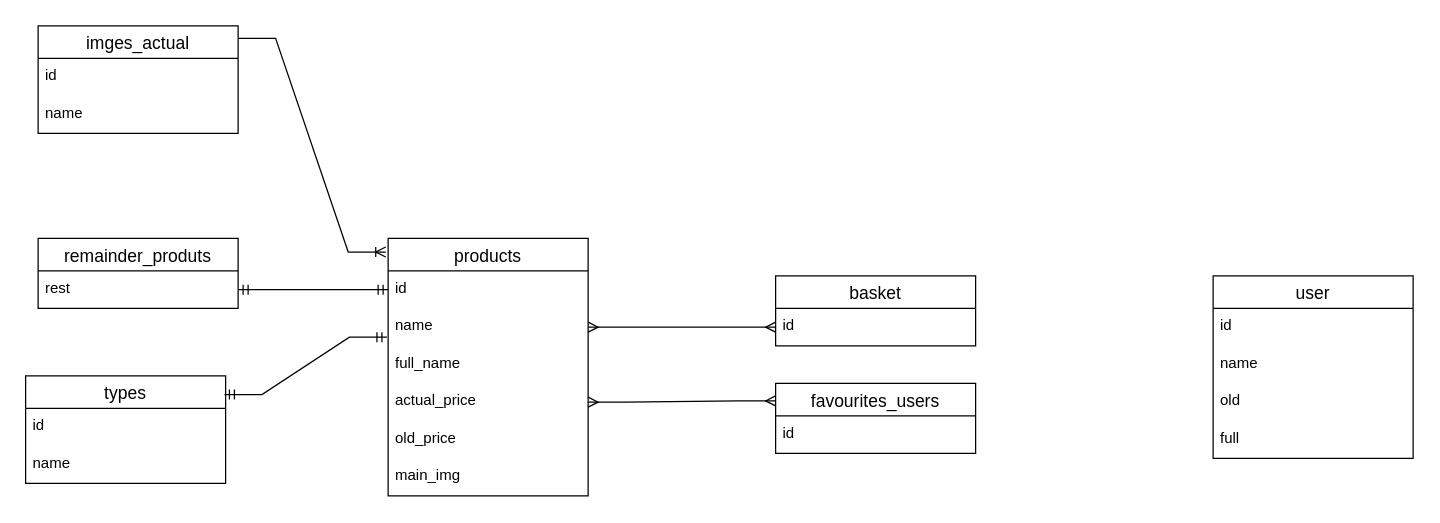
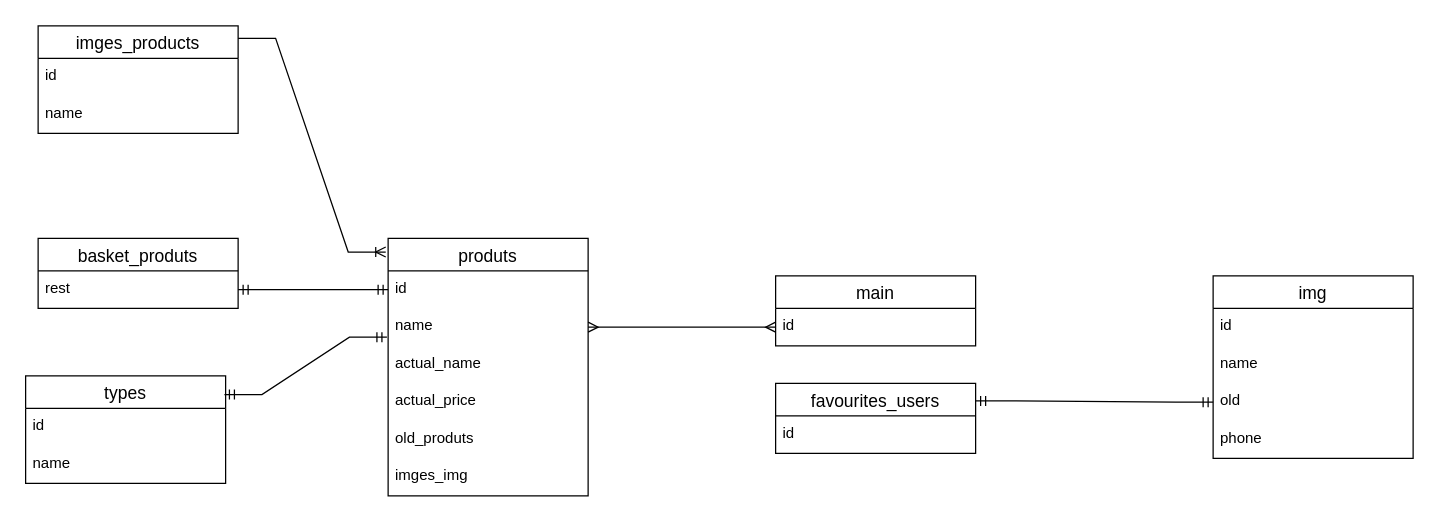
node "imges_actual": label "imges_actual" -> "imges_products"
node "remainder_produts": label "remainder_produts" -> "basket_produts"
node "products": label "products" -> "produts"
node "basket": label "basket" -> "main"
node "user": label "user" -> "img"
node "full_name": label "full_name" -> "actual_name"
edge "actual_price" -- "favourites_users": removed
edge "old" -- "favourites_users": added
node "old_price": label "old_price" -> "old_produts"
node "full": label "full" -> "phone"
node "main_img": label "main_img" -> "imges_img"
